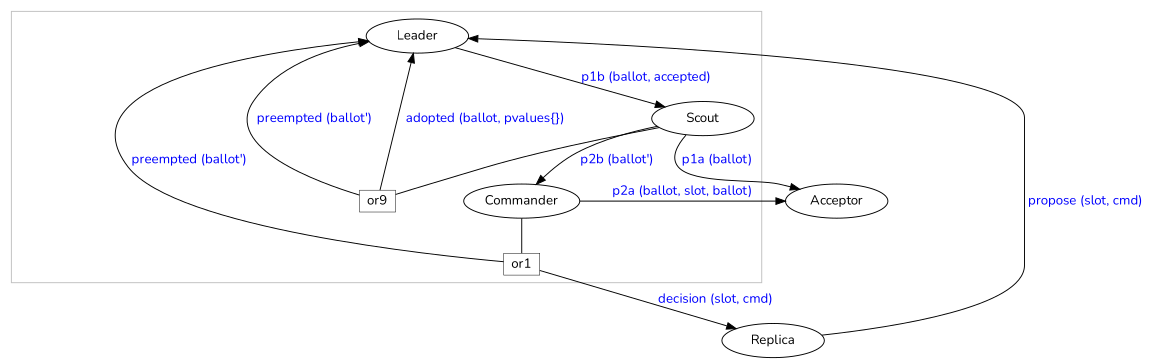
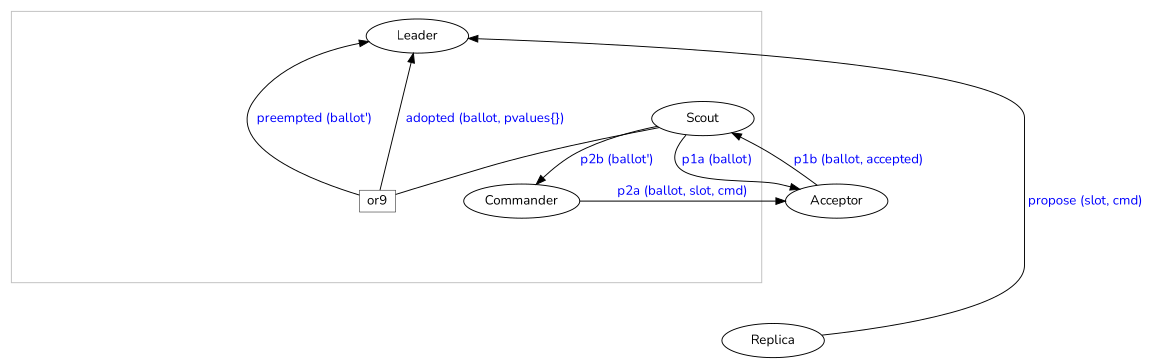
edge "Leader" -> "Scout": now "Acceptor" -> "Scout"
edge "Commander" -> "Acceptor": label " p2a (ballot, slot, ballot) " -> " p2a (ballot, slot, cmd) "
node "or1": removed
